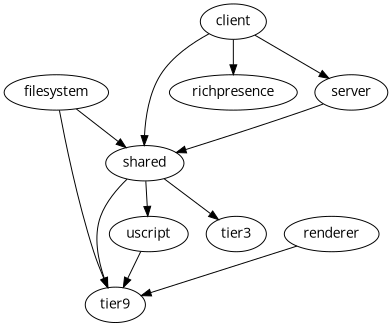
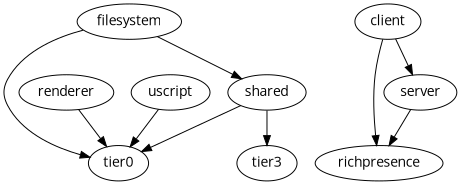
edge "client" -> "shared": removed
edge "server" -> "shared": now "server" -> "richpresence"
edge "shared" -> "uscript": removed
node "tier9": label "tier9" -> "tier0"
